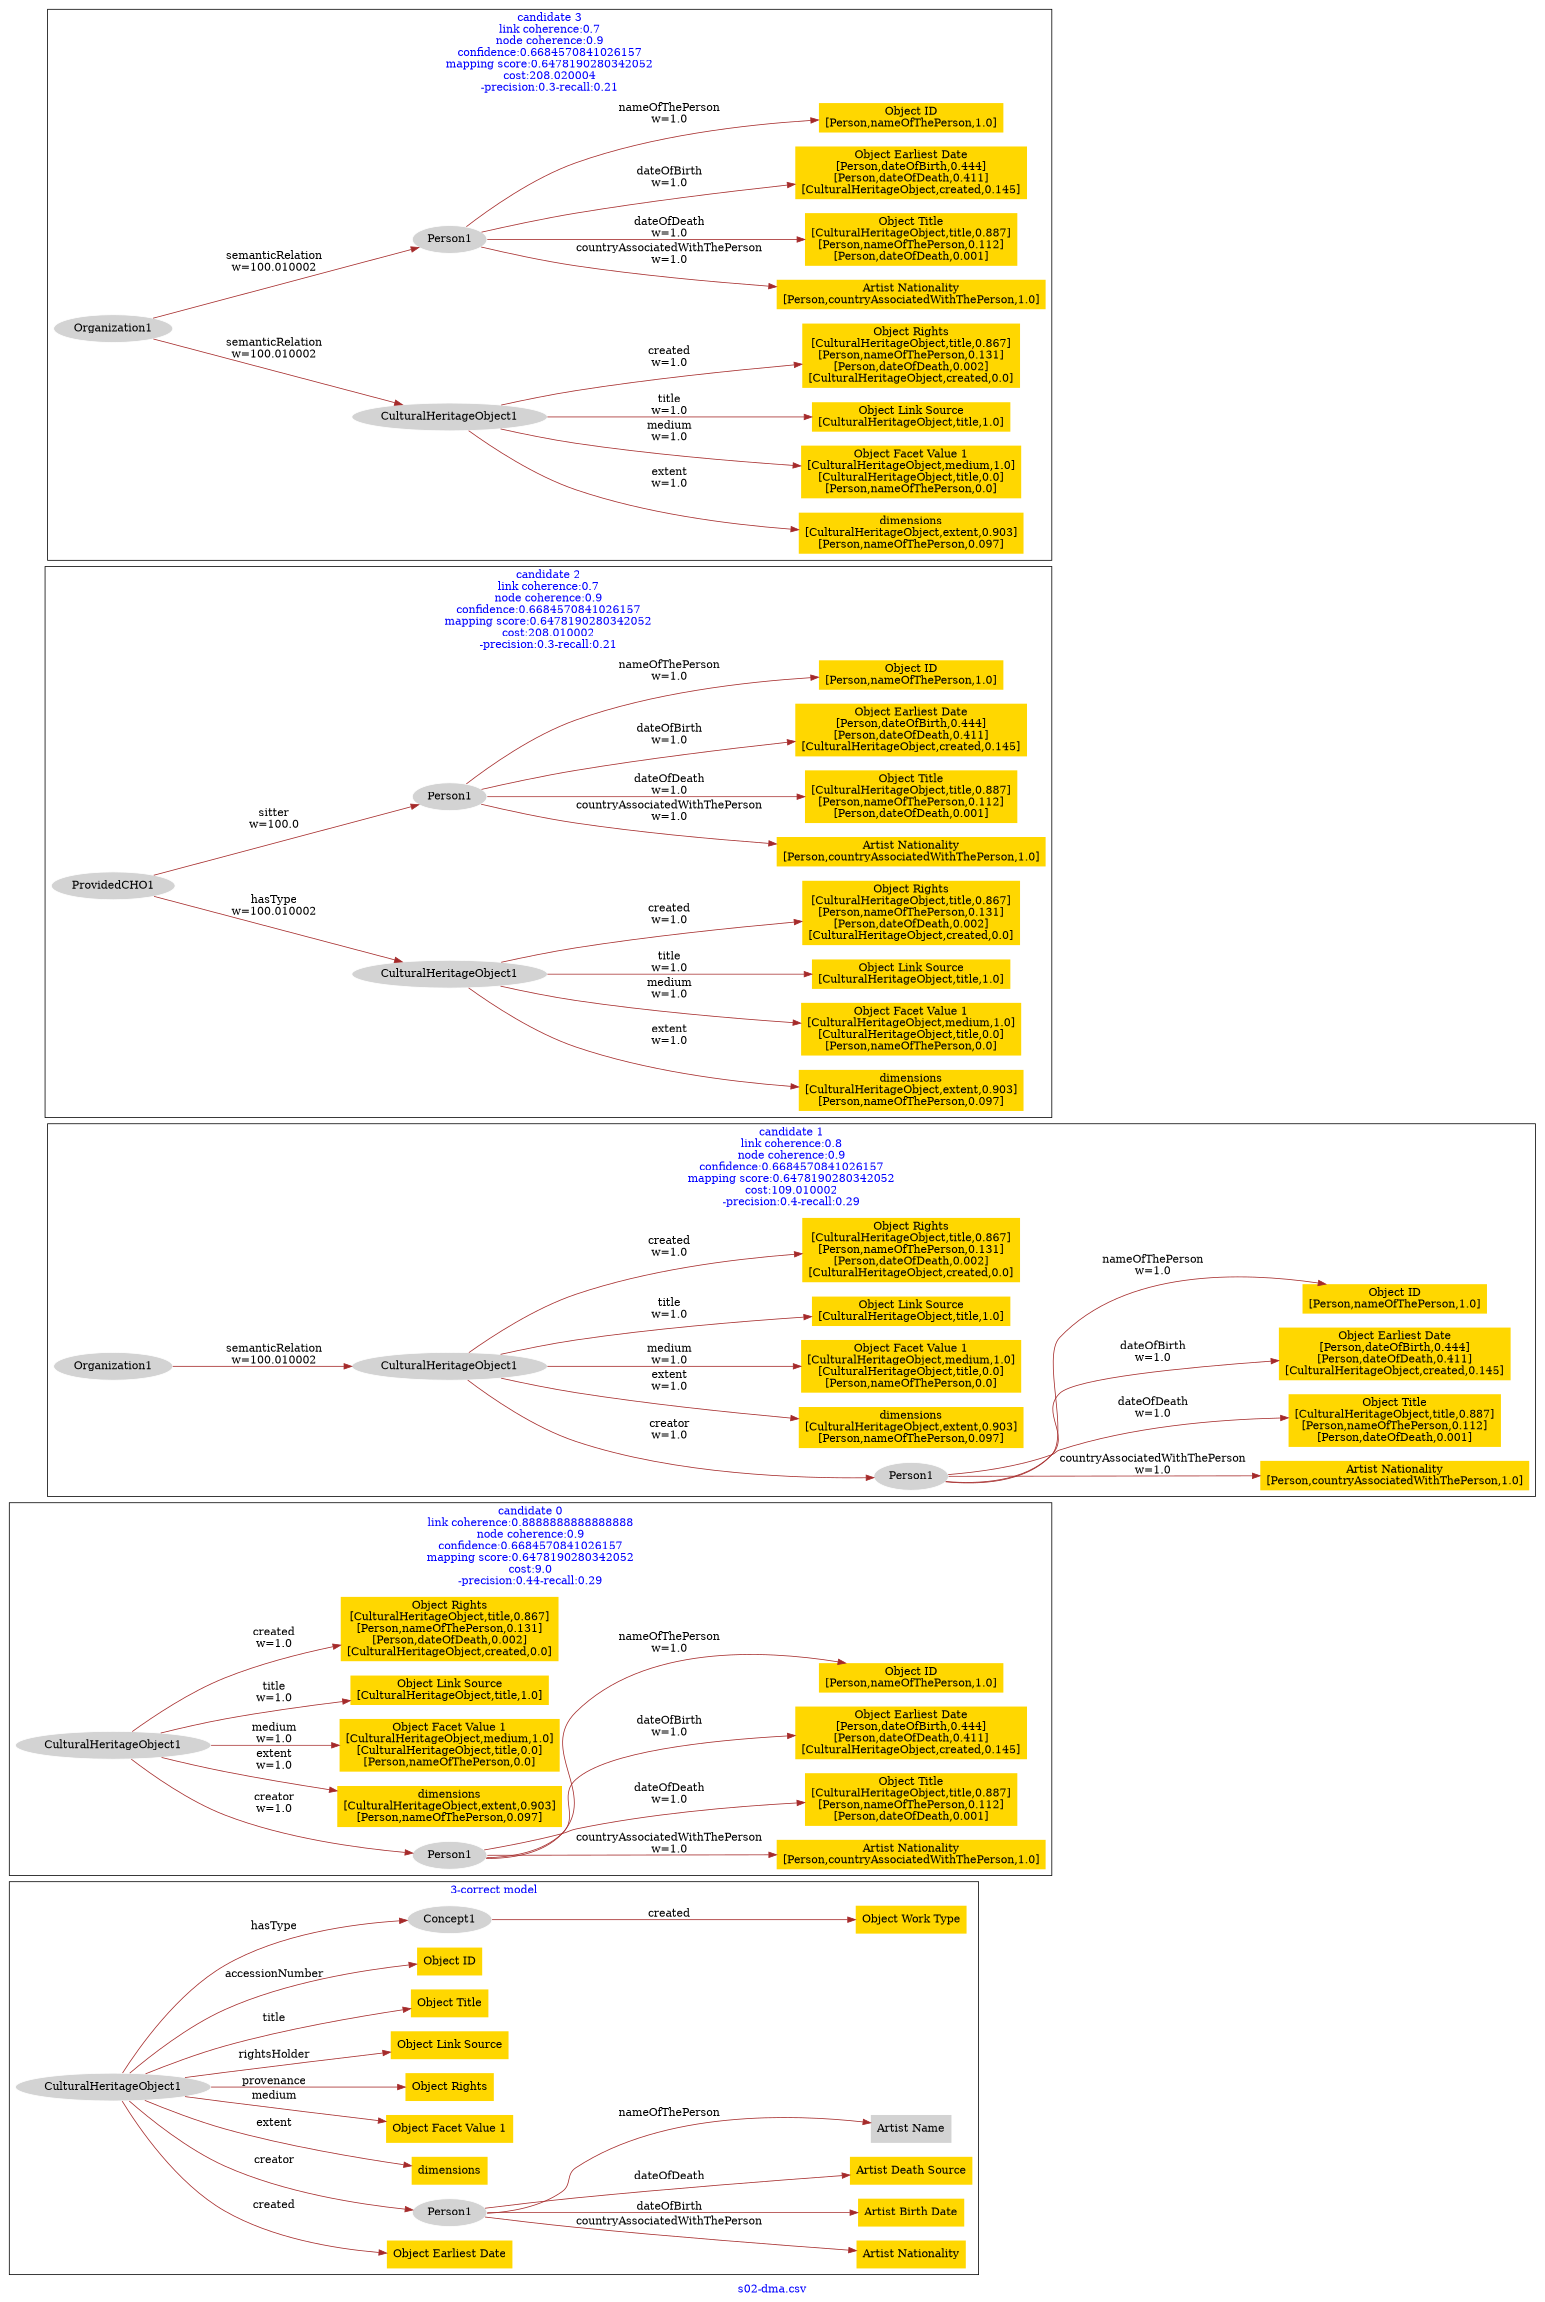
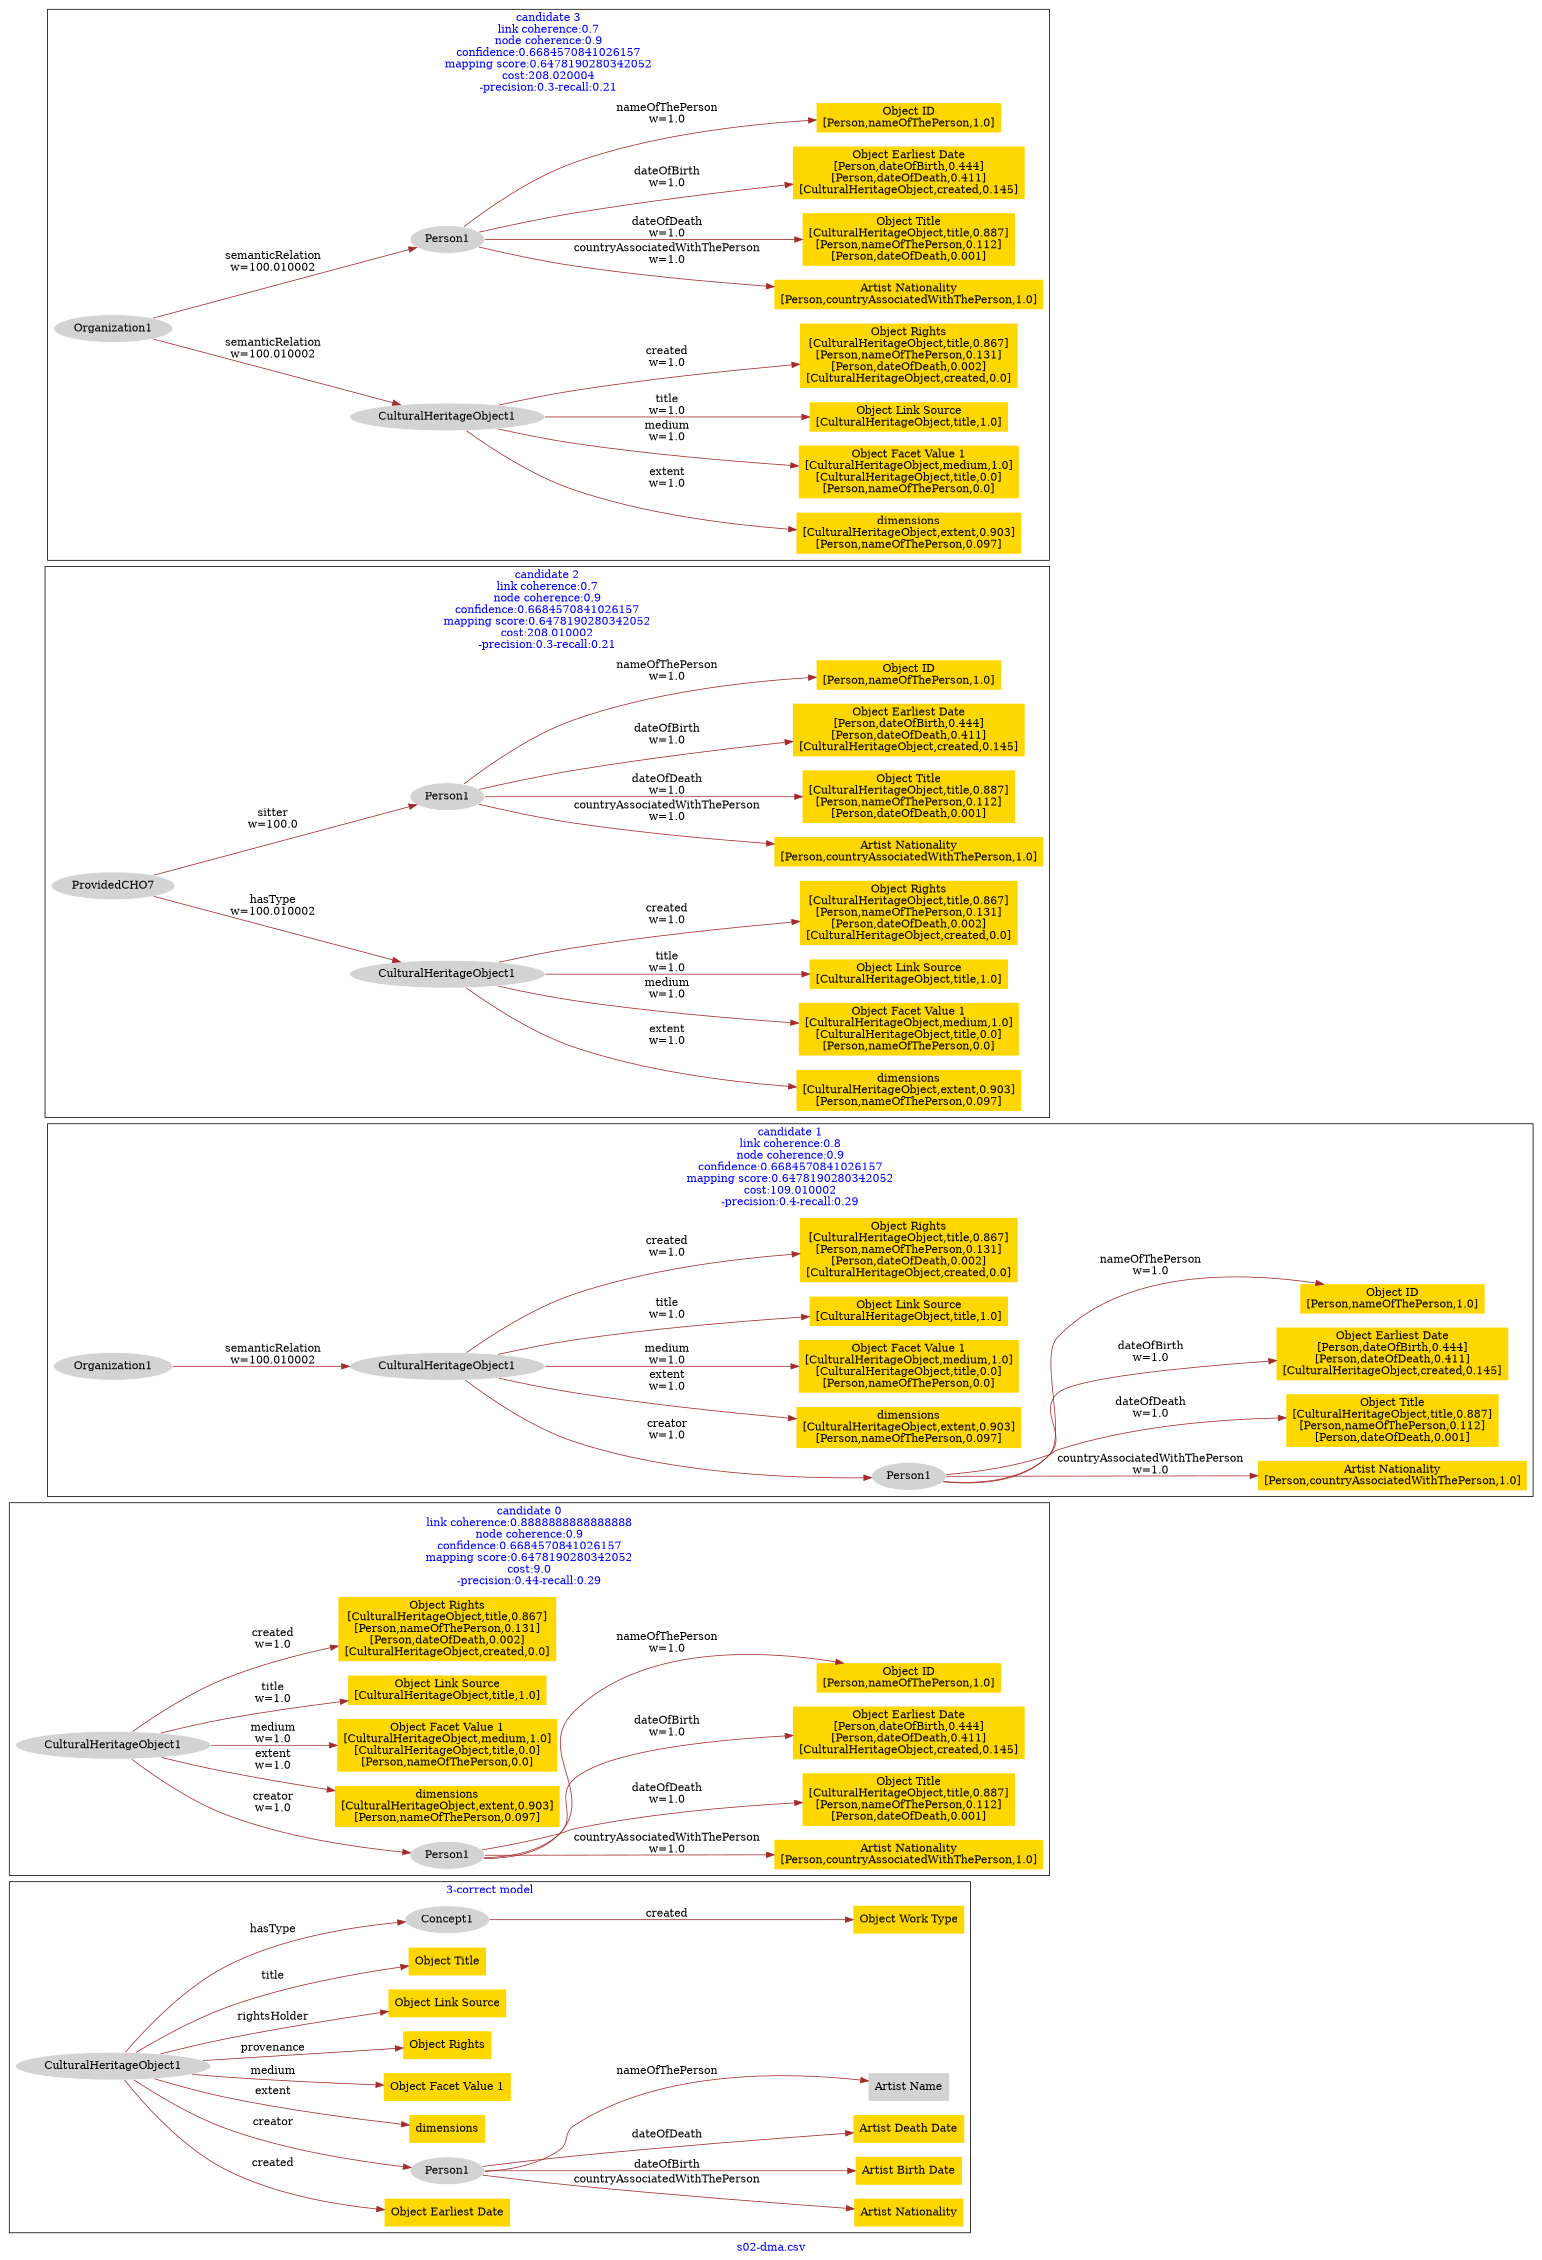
node "ProvidedCHO1": label "ProvidedCHO1" -> "ProvidedCHO7"
node "Object ID": removed
node "Artist Death Source": label "Artist Death Source" -> "Artist Death Date"
